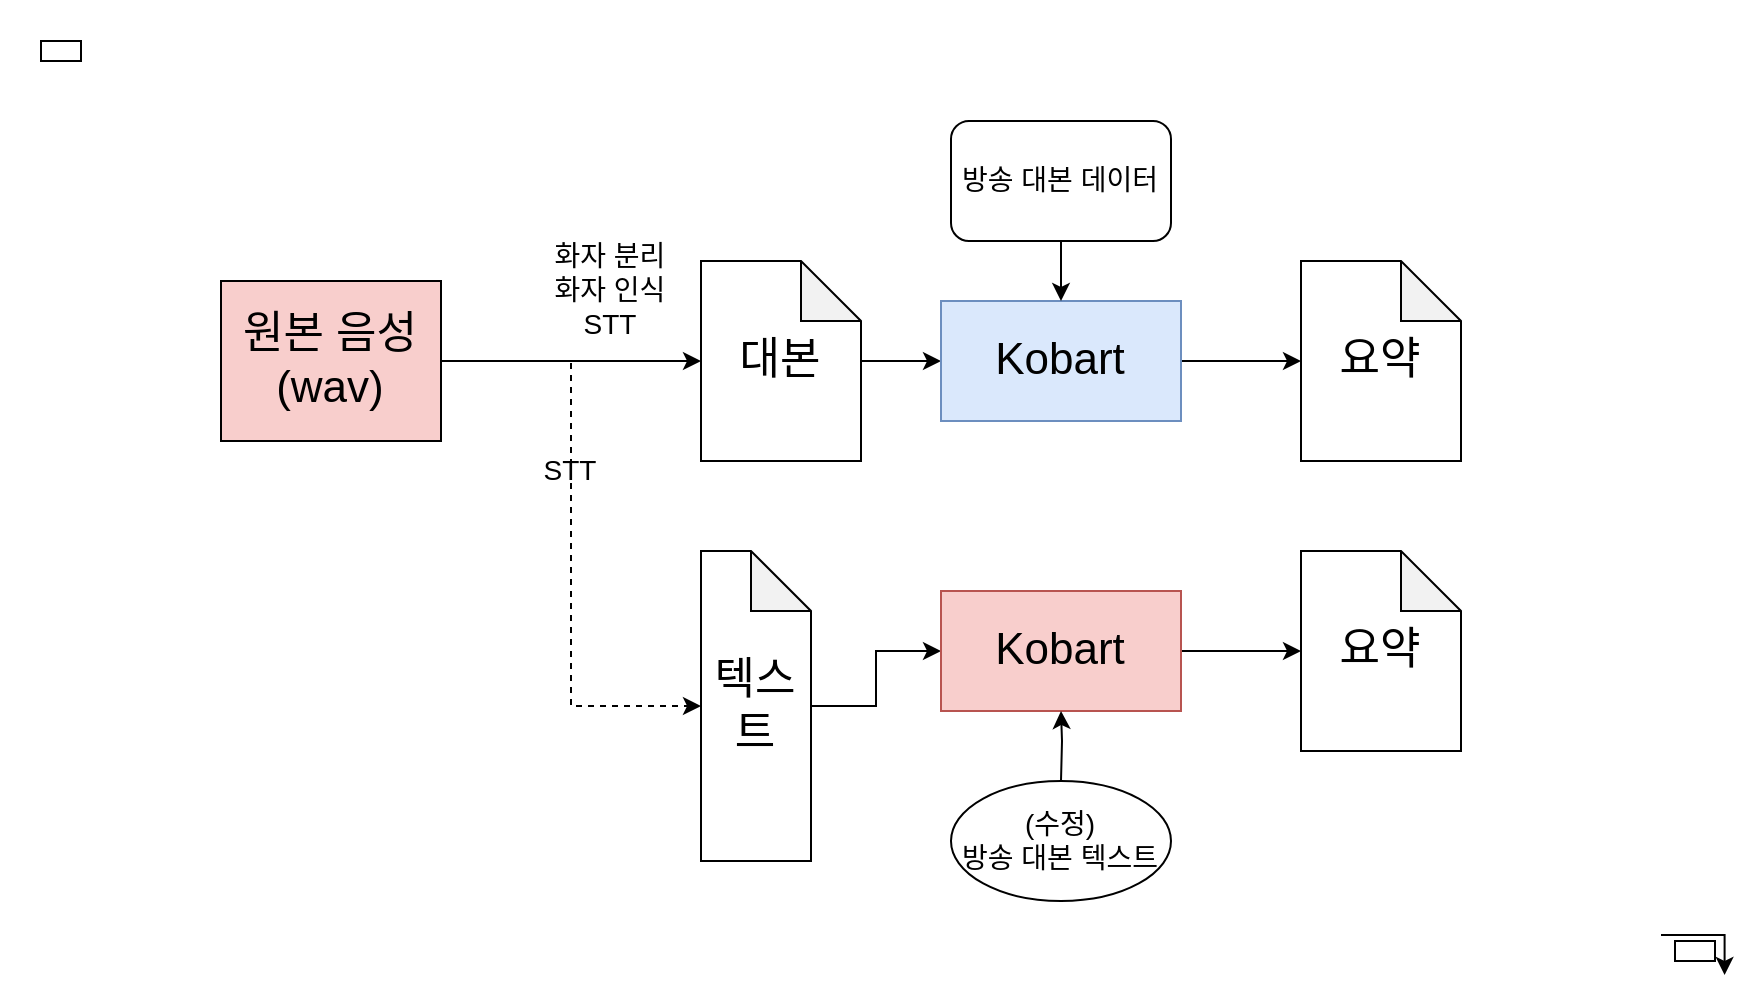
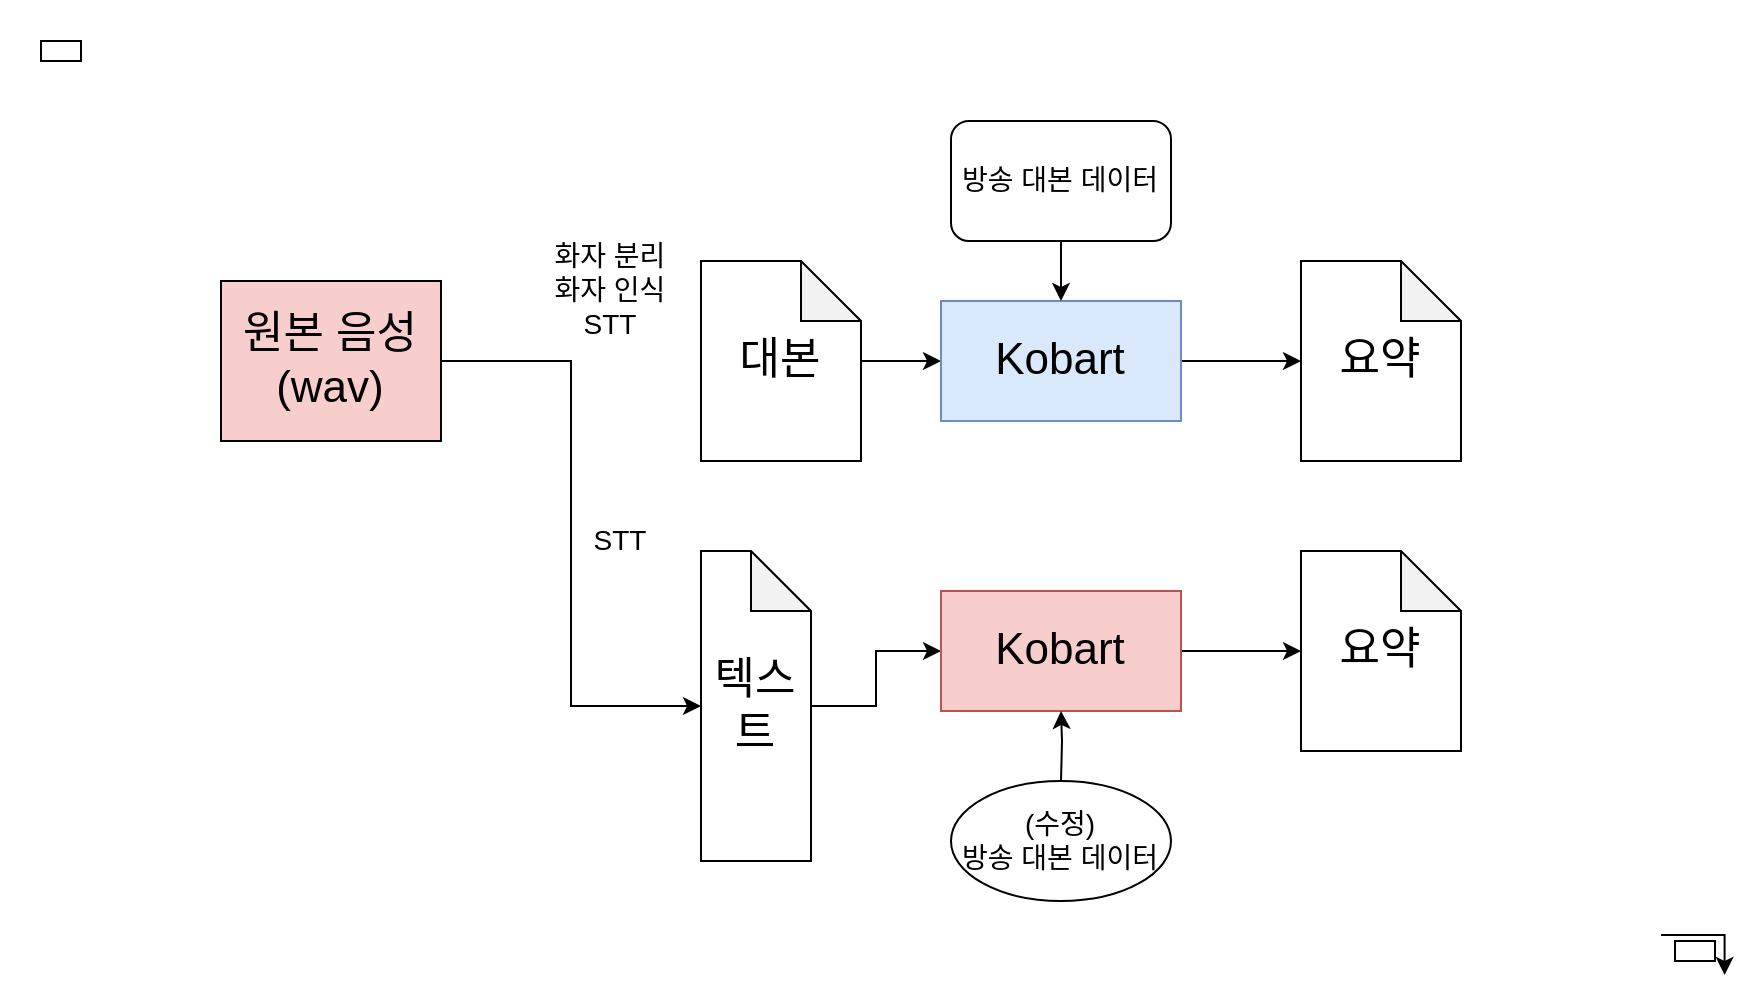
edge "원본 음성 (wav)" -> "대본": removed
node "STT": moved (571, 471) -> (621, 541)
edge "원본 음성 (wav)" -> "텍스트": style dashed -> solid
node "(수정) 방송 대본 텍스트": label "(수정) 방송 대본 텍스트" -> "(수정) 방송 대본 데이터"
